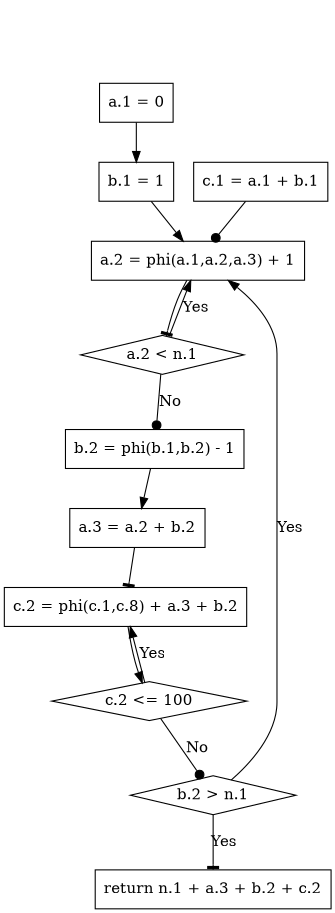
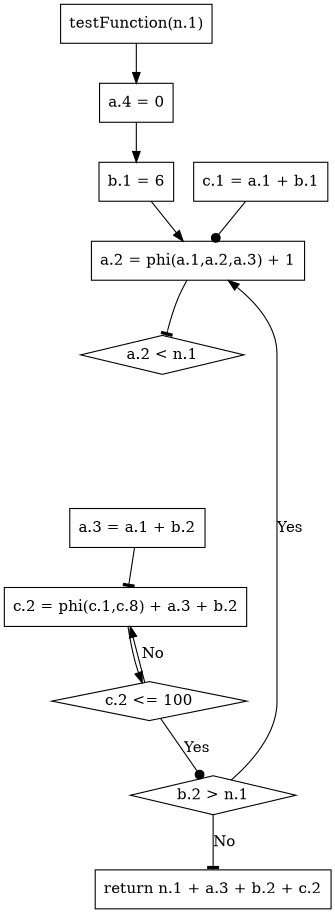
node "testFunction(n.1)": added
node "a.1 = 0": label "a.1 = 0" -> "a.4 = 0"
node "b.1 = 1": label "b.1 = 1" -> "b.1 = 6"
edge "a.2 < n.1" -> "a.2 = phi(a.1,a.2,a.3) + 1": removed, label "Yes"
node "b.2 = phi(b.1,b.2) - 1": removed
node "a.3 = a.2 + b.2": label "a.3 = a.2 + b.2" -> "a.3 = a.1 + b.2"
edge "c.2 <= 100" -> "c.2 = phi(c.1,c.8) + a.3 + b.2": label "Yes" -> "No"
edge "c.2 <= 100" -> "b.2 > n.1": label "No" -> "Yes"
edge "b.2 > n.1" -> "return n.1 + a.3 + b.2 + c.2": label "Yes" -> "No"
